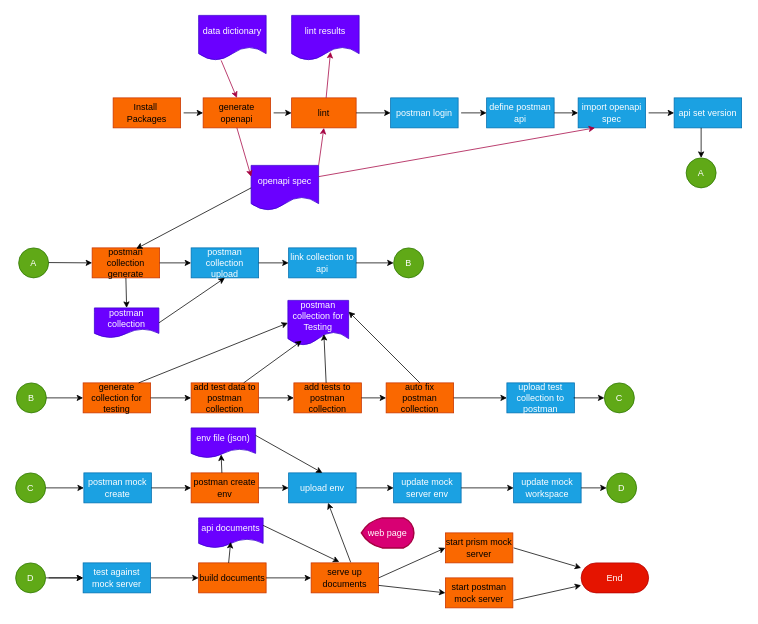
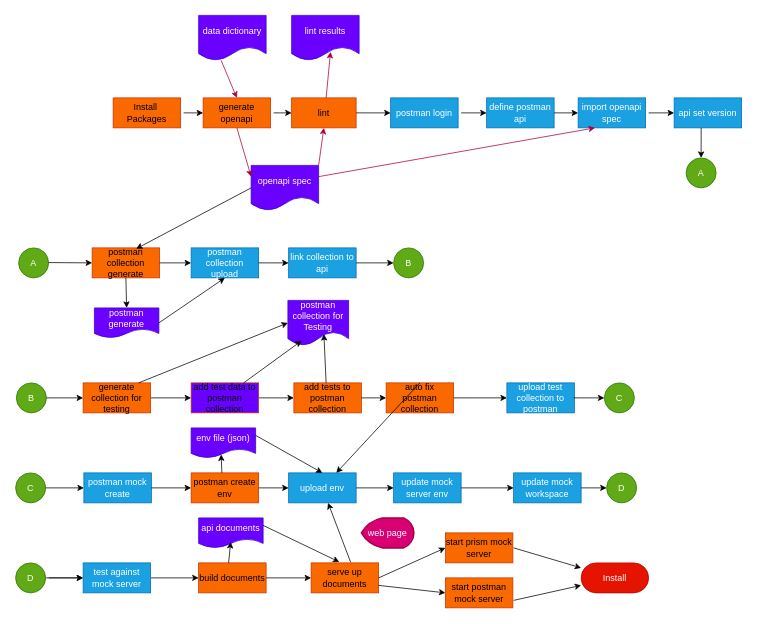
node "postman collection": label "postman collection" -> "postman generate"
edge "auto fix postman collection" -> "postman collection for Testing": now "auto fix postman collection" -> "upload env"
node "add test data to postman collection": fillcolor #fa6800 -> #6a00ff
node "End": label "End" -> "Install"
